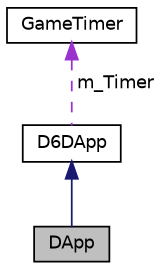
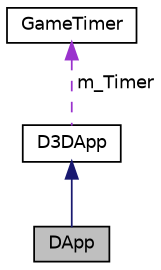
node "D6DApp": label "D6DApp" -> "D3DApp"
